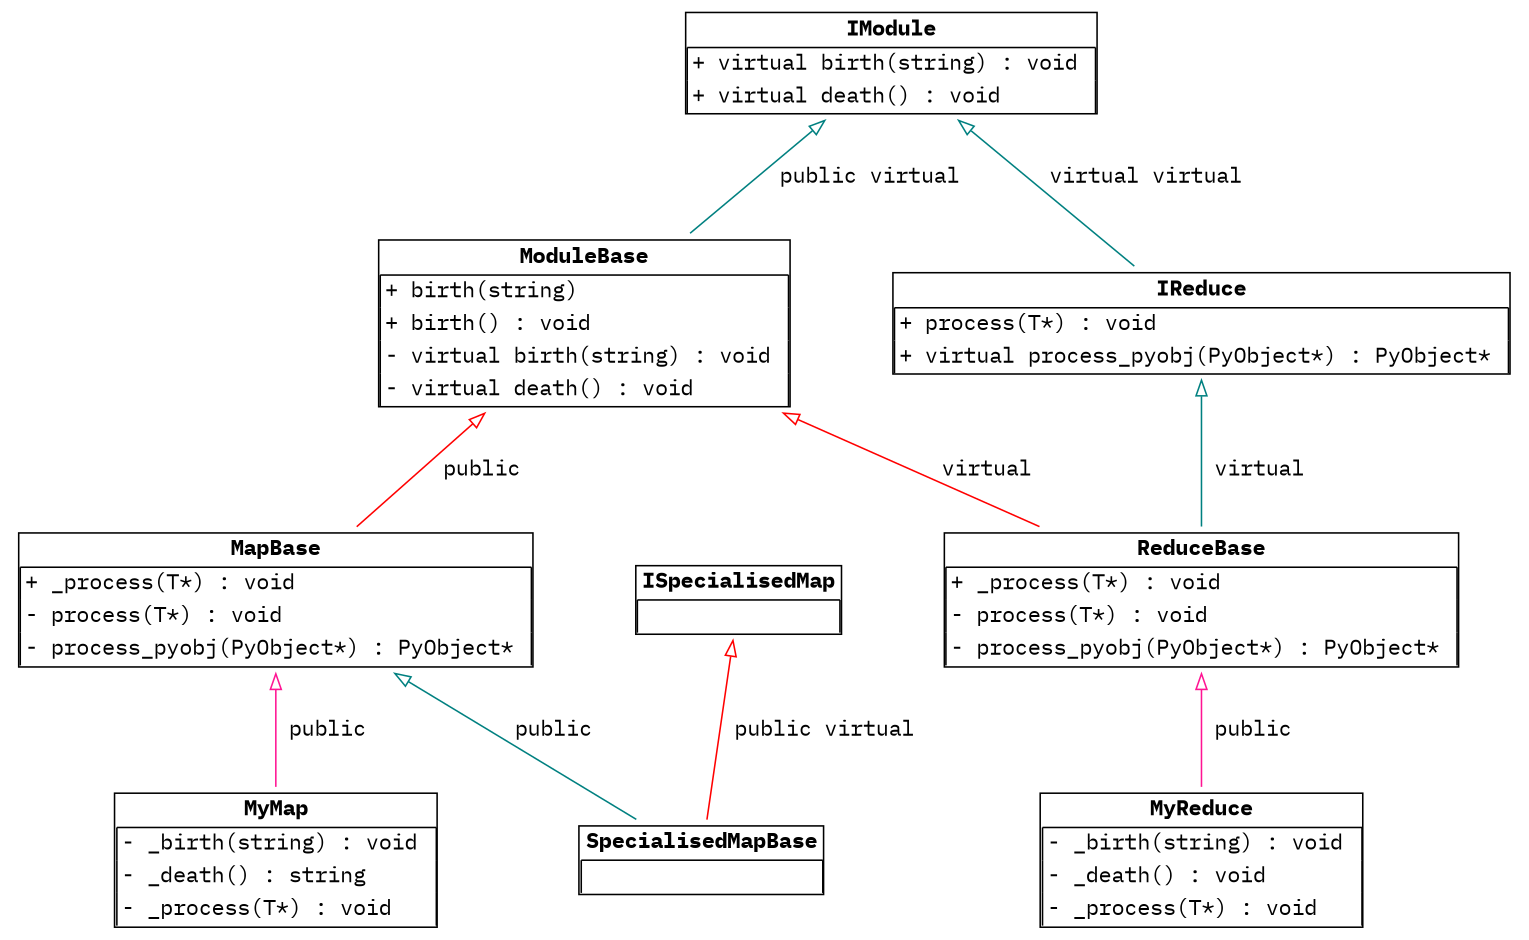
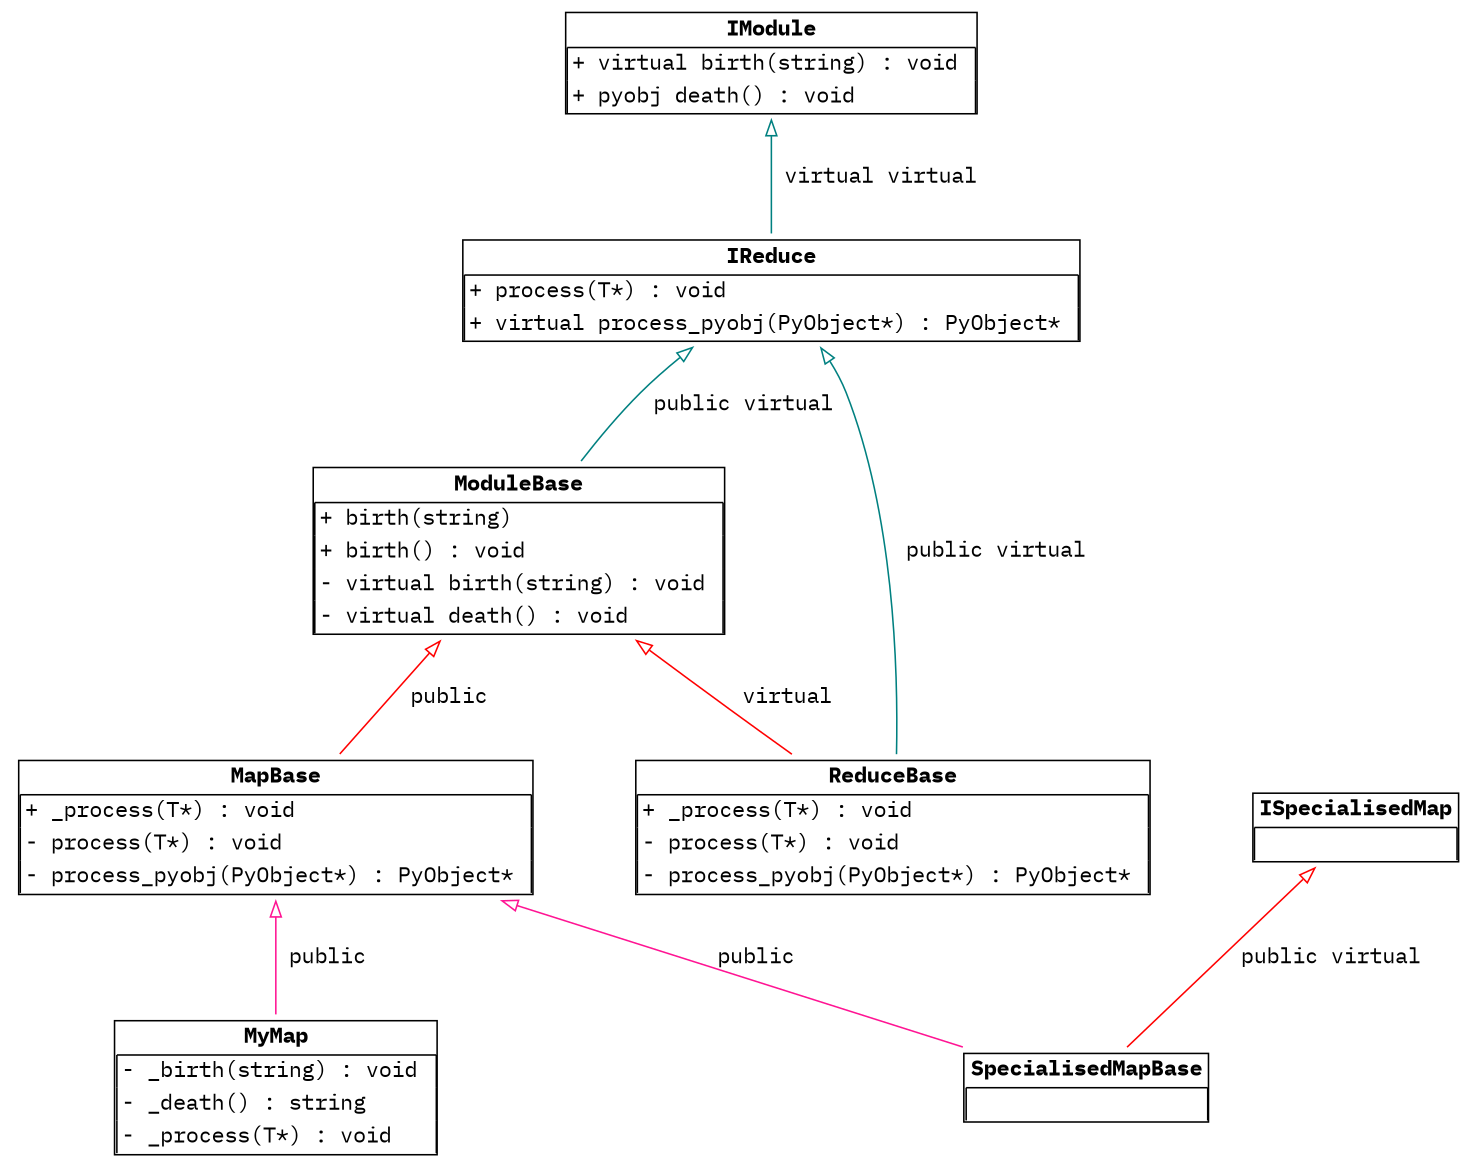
node "IModule": text "+ virtual death() : void" -> "+ pyobj death() : void"
edge "ModuleBase" -> "IModule": now "ModuleBase" -> "IReduce"
edge "ReduceBase" -> "IReduce": label " virtual" -> " public virtual"
edge "SpecialisedMapBase" -> "MapBase": color teal -> deeppink
node "MyReduce": removed
